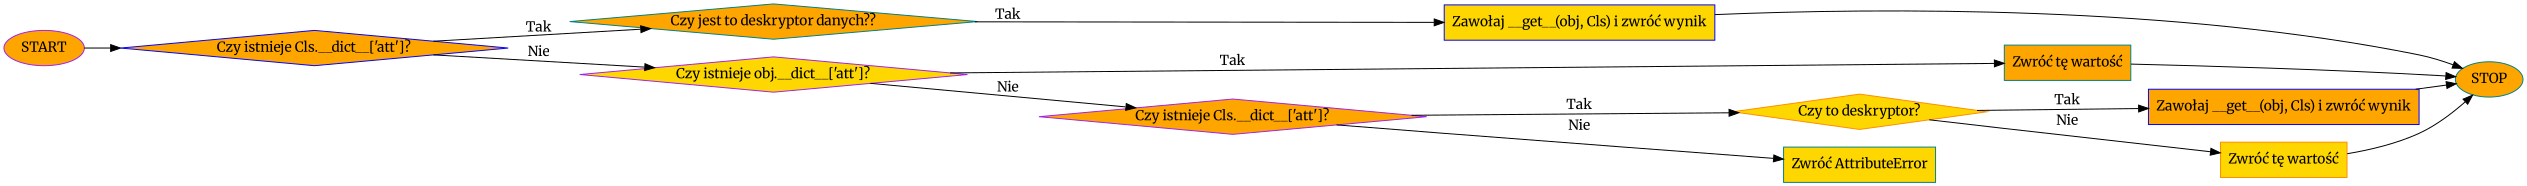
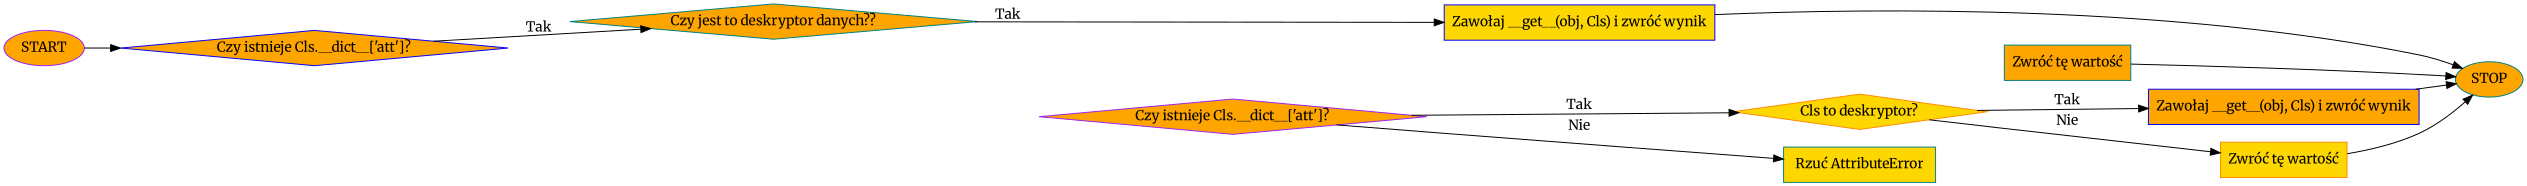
node "Czy istnieje obj.__dict__['att']?": removed
node "Czy to deskryptor?": label "Czy to deskryptor?" -> "Cls to deskryptor?"
node "Zwróć AttributeError": label "Zwróć AttributeError" -> "Rzuć AttributeError"
